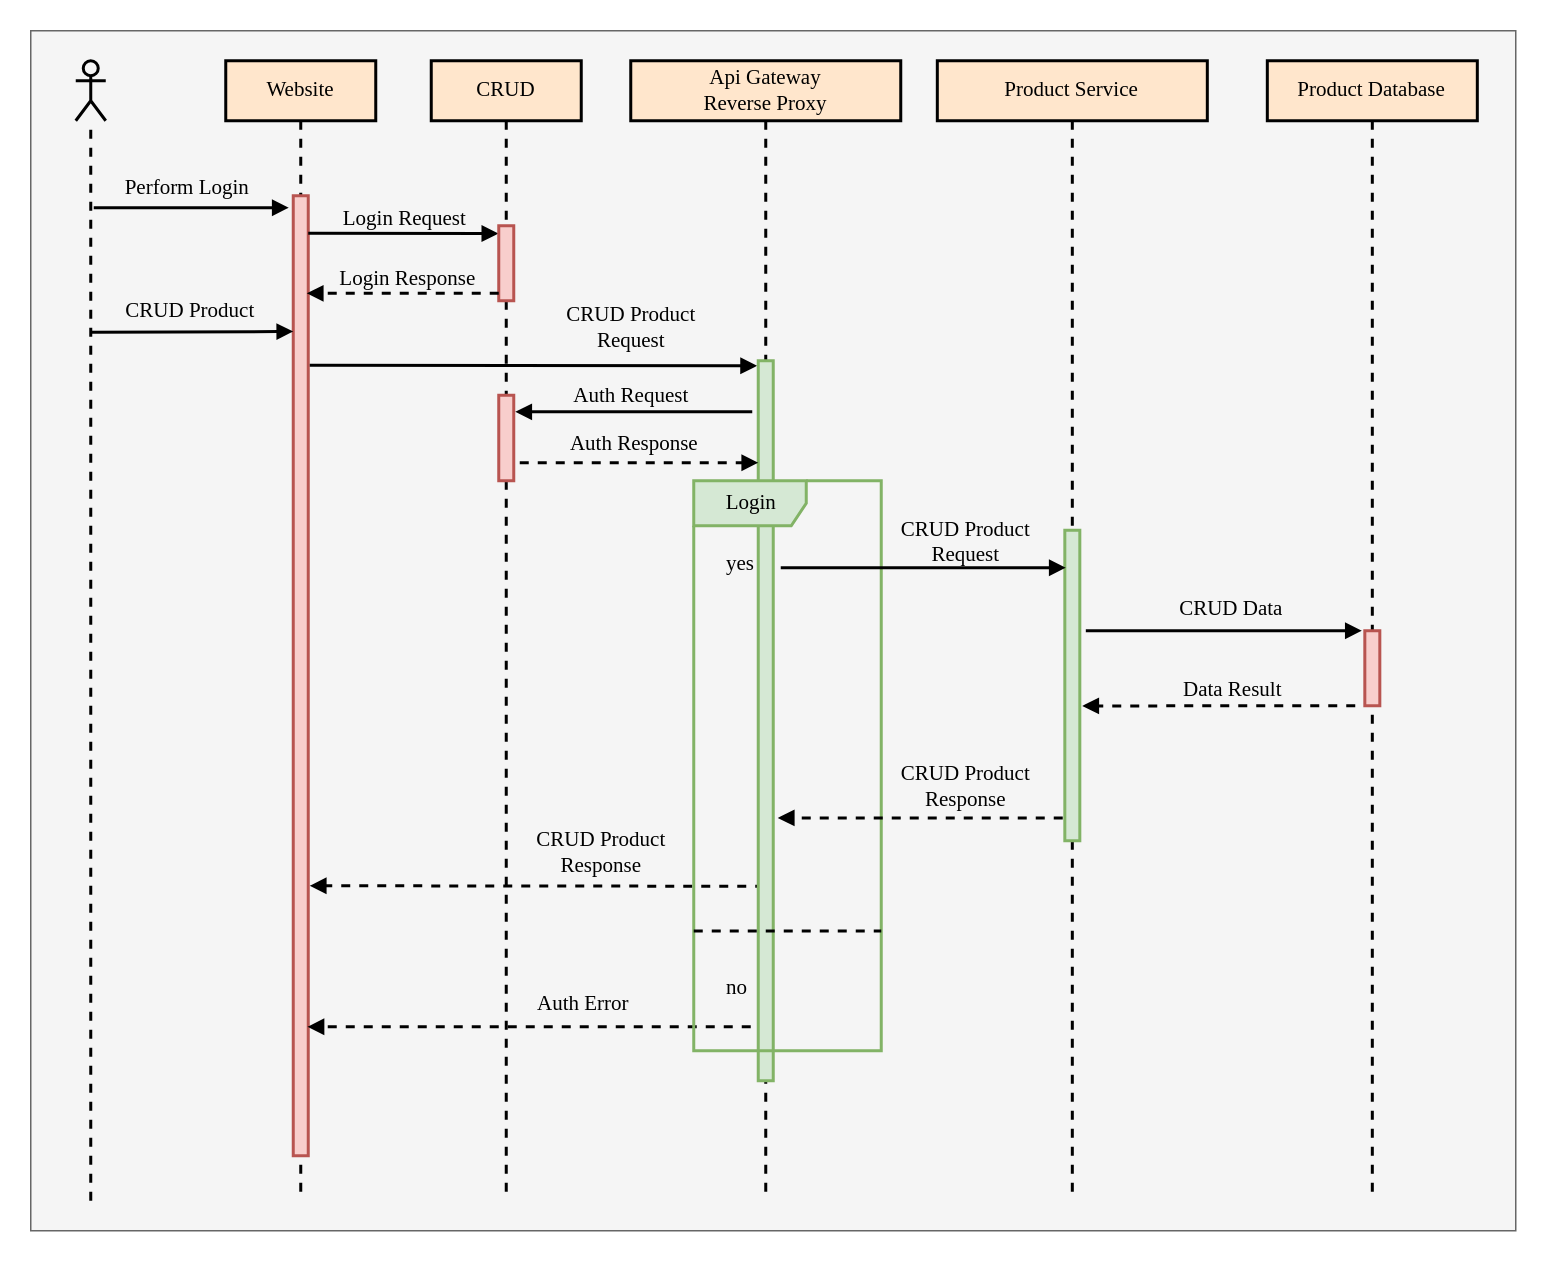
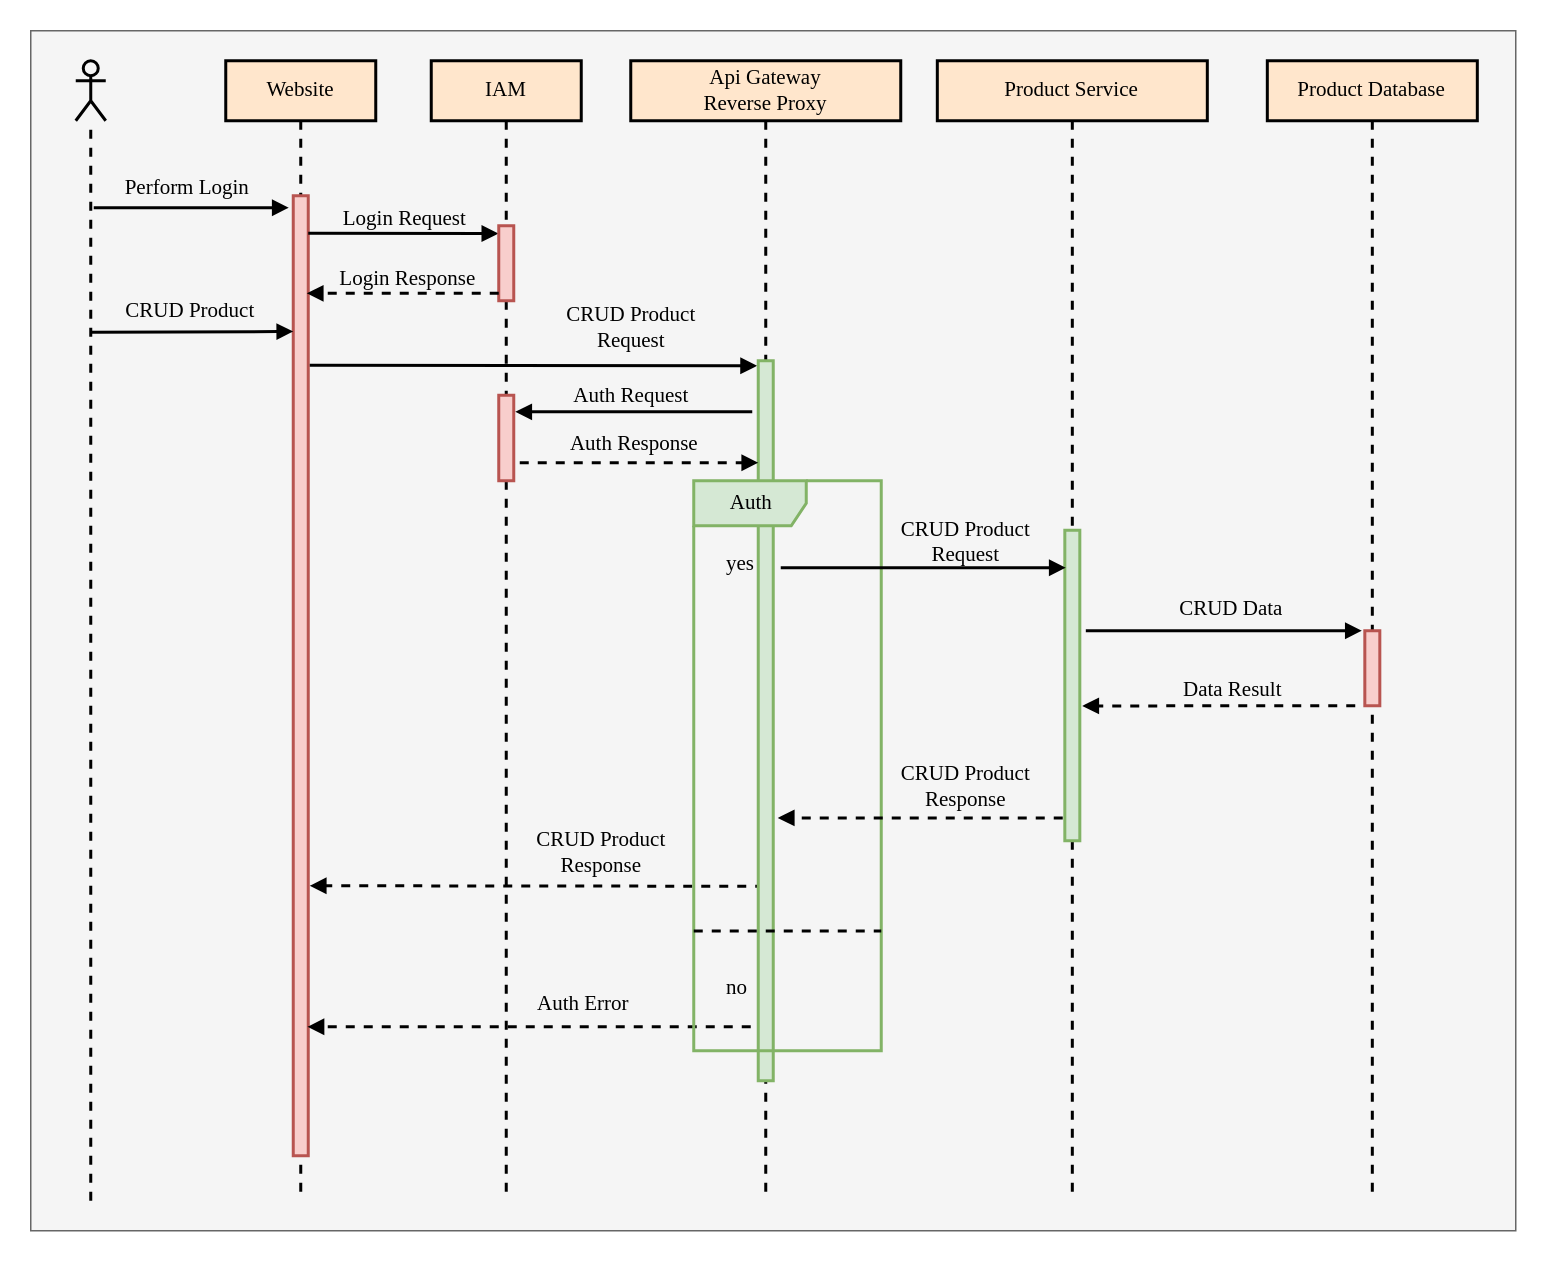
node "CRUD": label "CRUD" -> "IAM"
node "Login": label "Login" -> "Auth"
